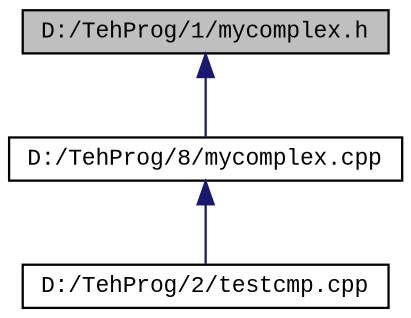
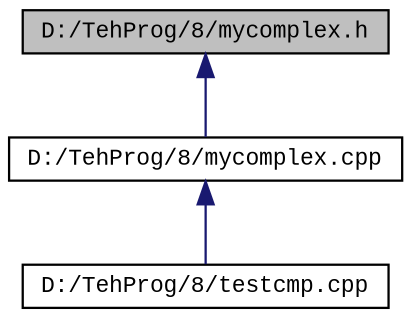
node "D:/TehProg/1/mycomplex.h": label "D:/TehProg/1/mycomplex.h" -> "D:/TehProg/8/mycomplex.h"
node "D:/TehProg/2/testcmp.cpp": label "D:/TehProg/2/testcmp.cpp" -> "D:/TehProg/8/testcmp.cpp"
